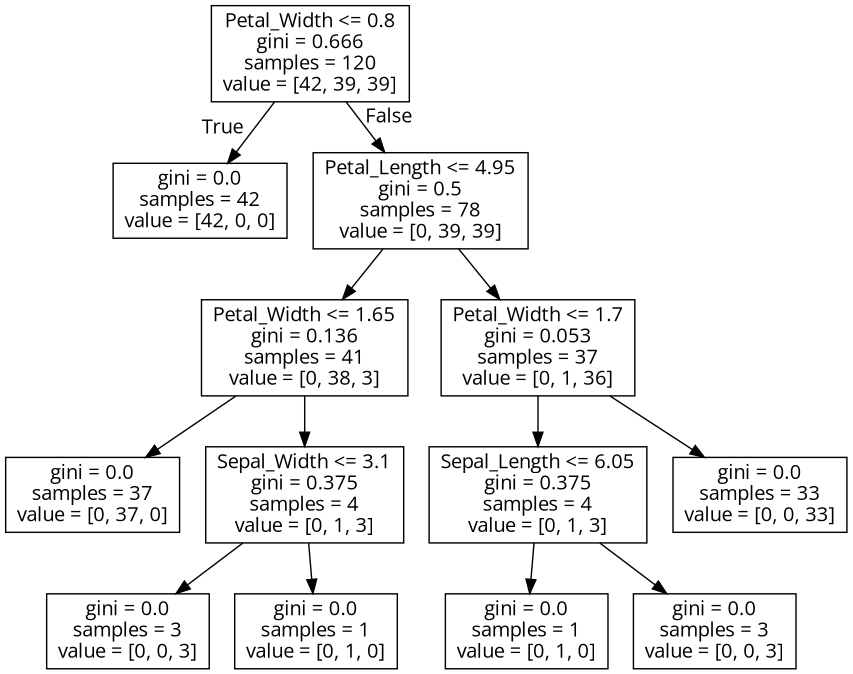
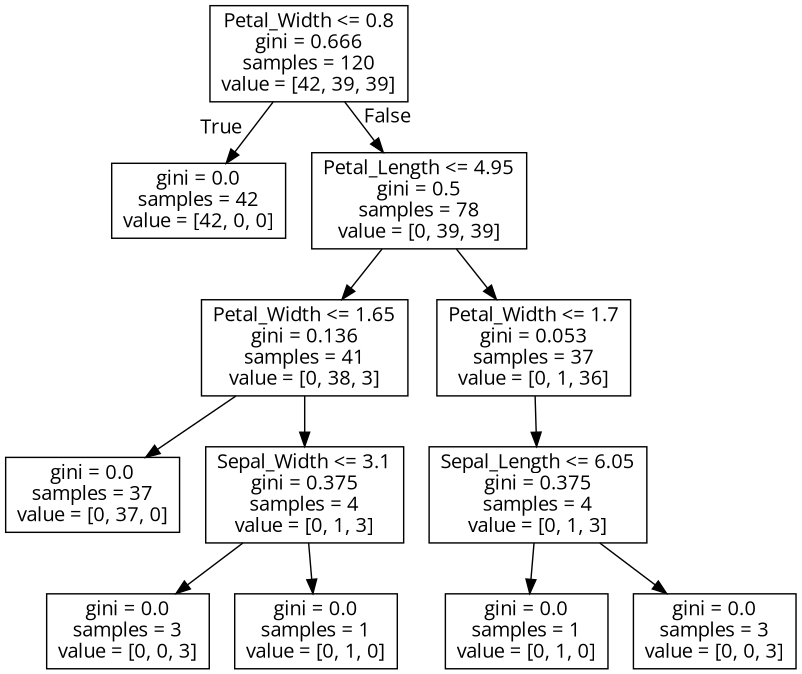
node "gini = 0.0 samples = 33 value = [0, 0, 33]": removed
